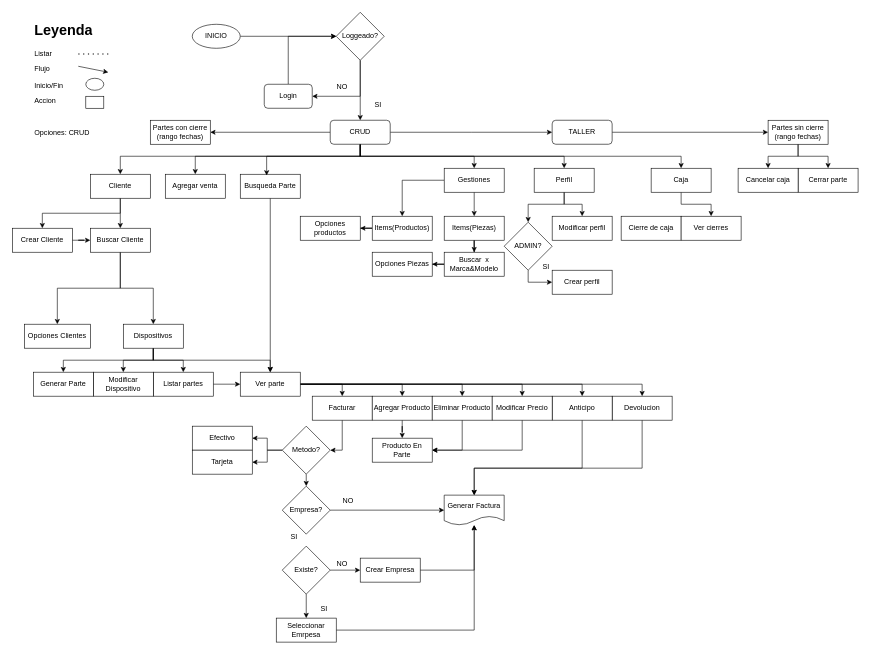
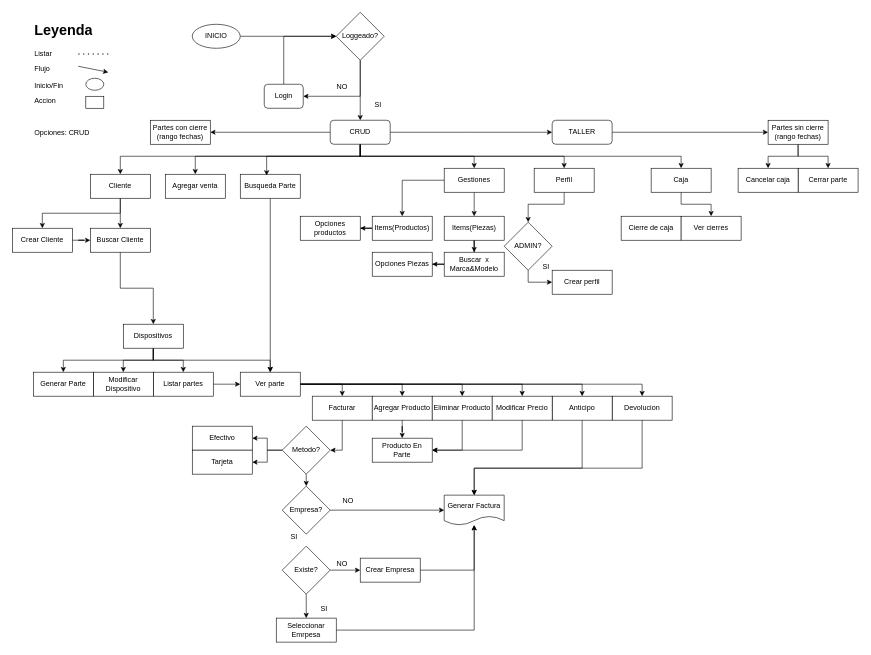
node "Login": size 48x24 -> 39x24
edge "Perfil" -> "Modificar perfil": removed
node "Modificar perfil": removed
edge "Buscar Cliente" -> "Opciones Clientes": removed
node "Opciones Clientes": removed
